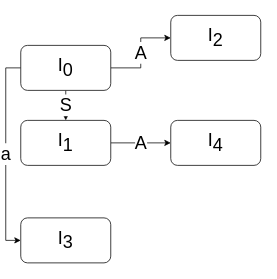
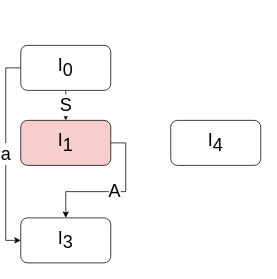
node "I2": removed
edge "I0" -> "I2": removed, label "A"
node "I1": fillcolor #ffffff -> #f8cecc
edge "I1" -> "I4": now "I1" -> "I3"
